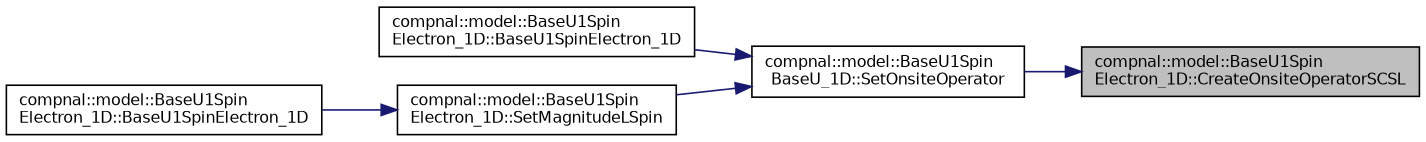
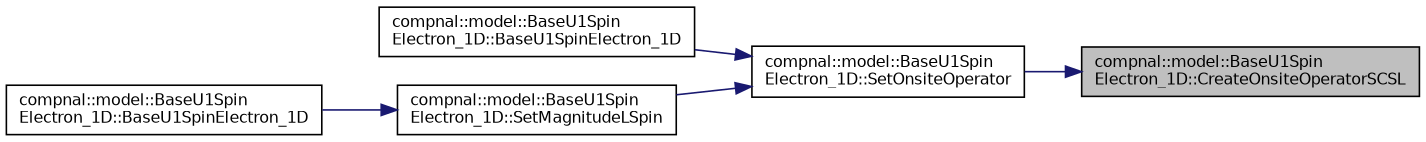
node "compnal::model::BaseU1Spin BaseU_1D::SetOnsiteOperator": label "compnal::model::BaseU1Spin BaseU_1D::SetOnsiteOperator" -> "compnal::model::BaseU1Spin Electron_1D::SetOnsiteOperator"
